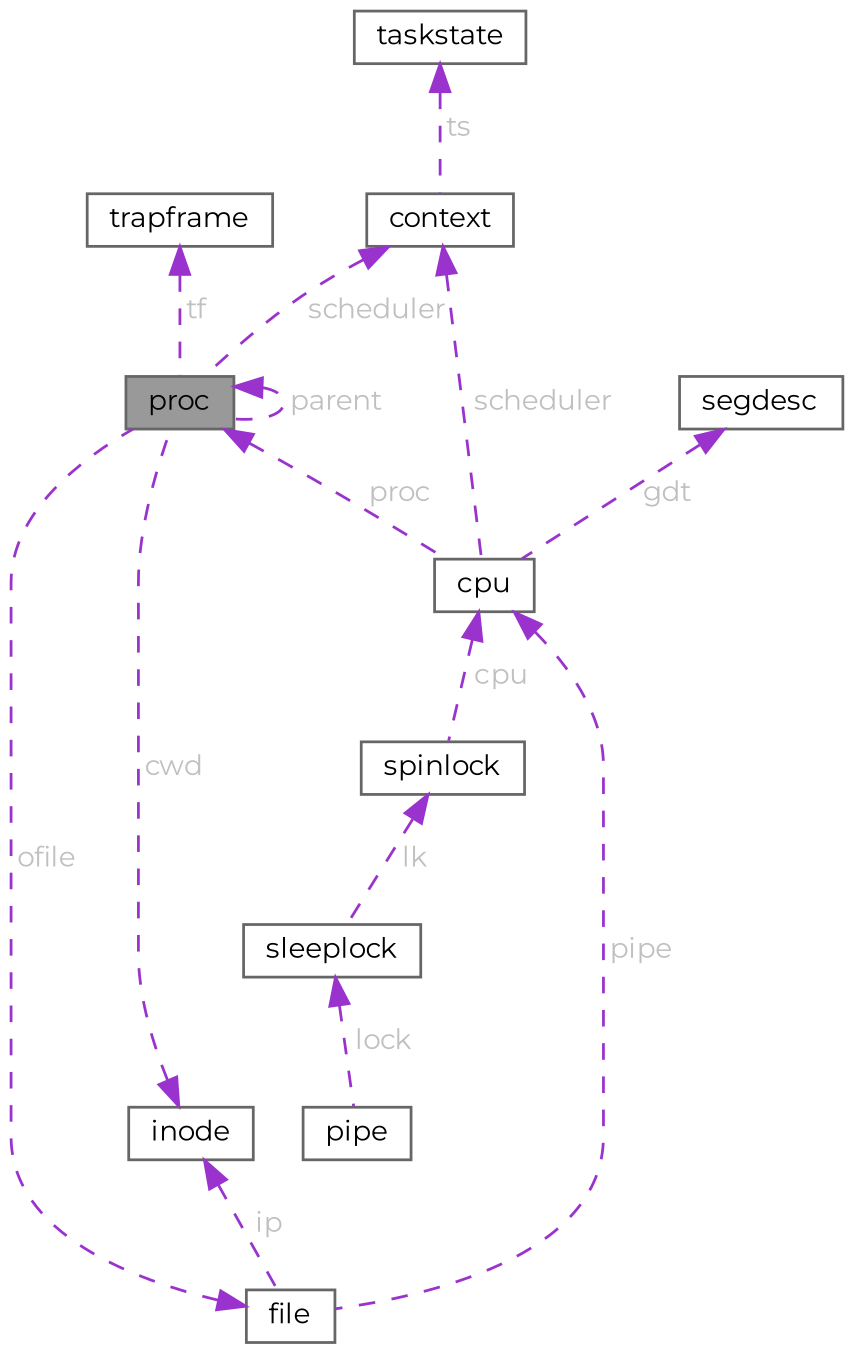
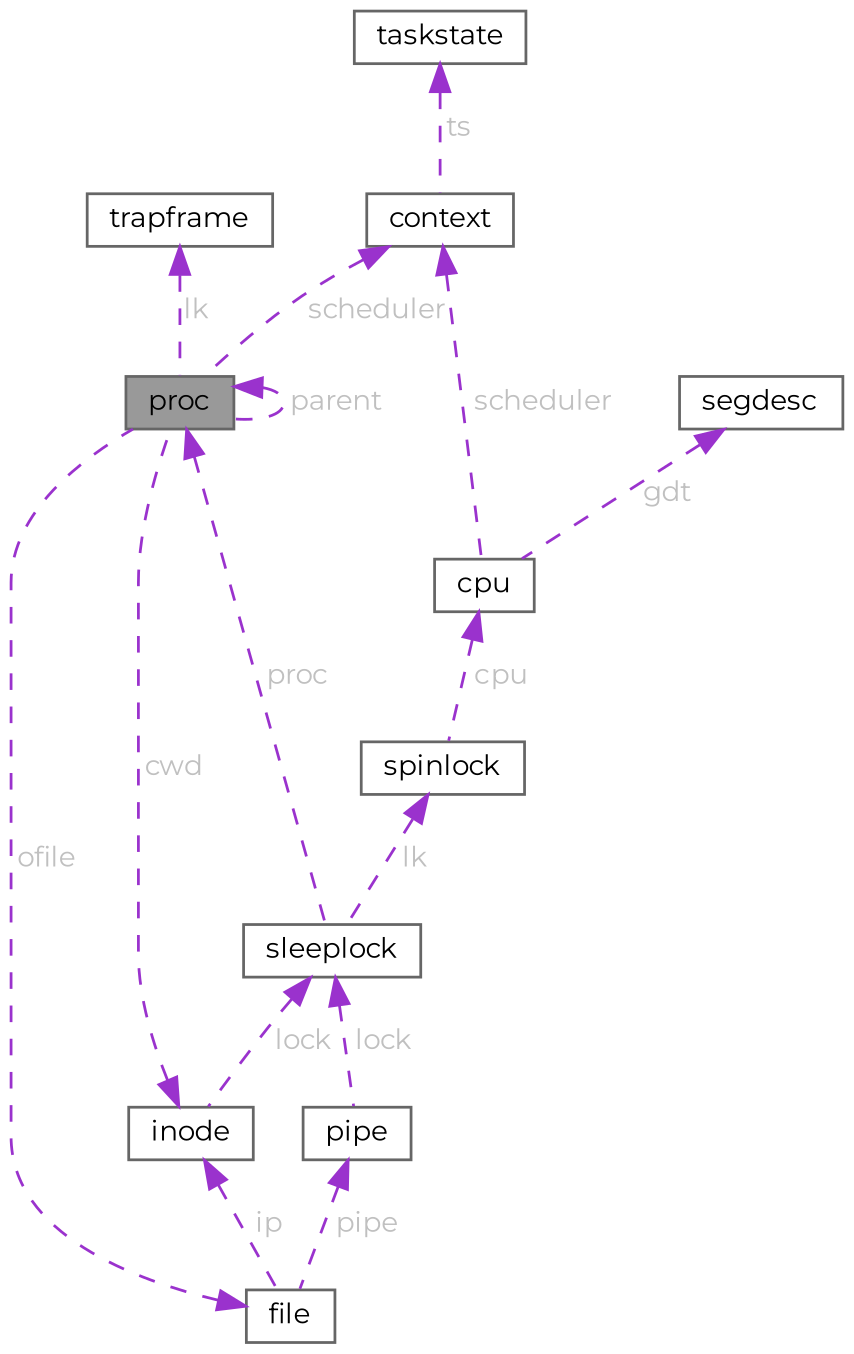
edge "proc" -> "trapframe": label " tf" -> " lk"
edge "cpu" -> "proc": now "sleeplock" -> "proc"
edge "file" -> "cpu": now "file" -> "pipe"
edge "inode" -> "sleeplock": added, label "lock"
